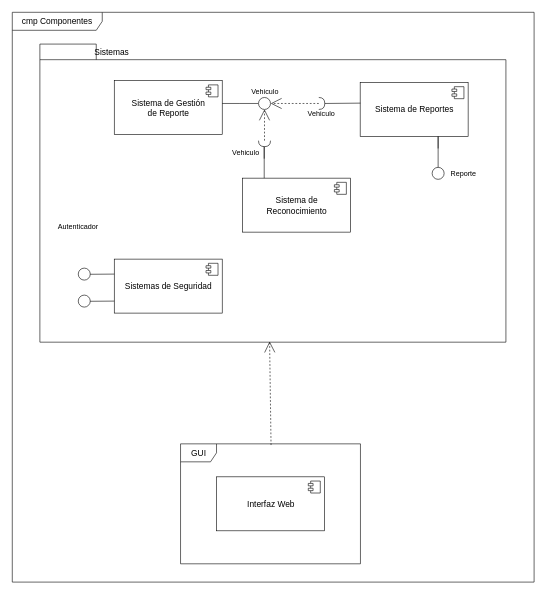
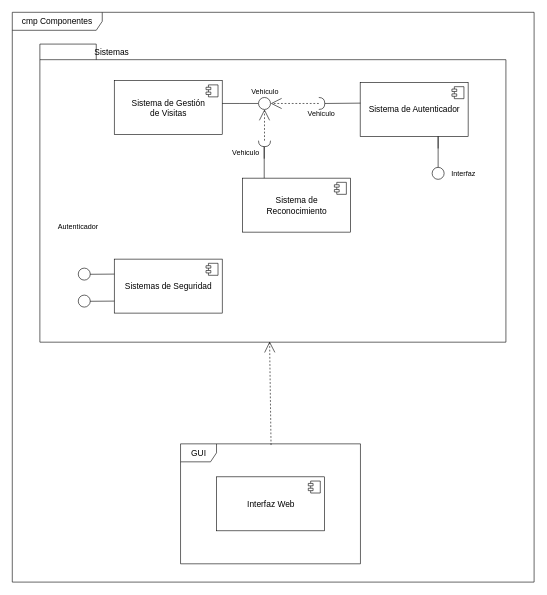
node "Sistema de Gestión de Reporte": label "Sistema de Gestión de Reporte" -> "Sistema de Gestión de Visitas"
node "Sistema de Reportes": label "Sistema de Reportes" -> "Sistema de Autenticador"
node "Reporte": label "Reporte" -> "Interfaz"
